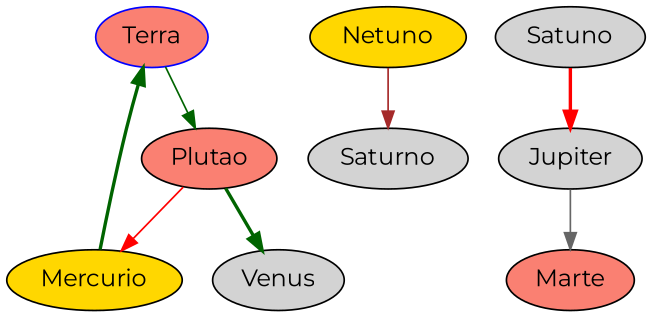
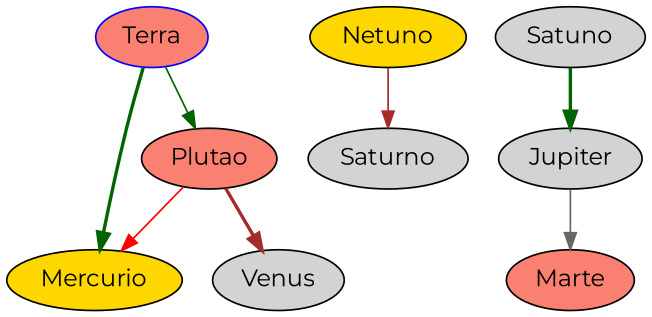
edge "Satuno" -> "Jupiter": color red -> darkgreen
edge "Mercurio" -> "Terra": reversed
edge "Plutao" -> "Venus": color darkgreen -> brown
